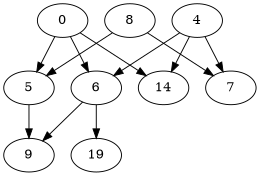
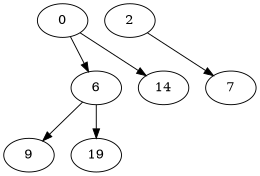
node "8": label "8" -> "2"
node "4": removed
node "5": removed
